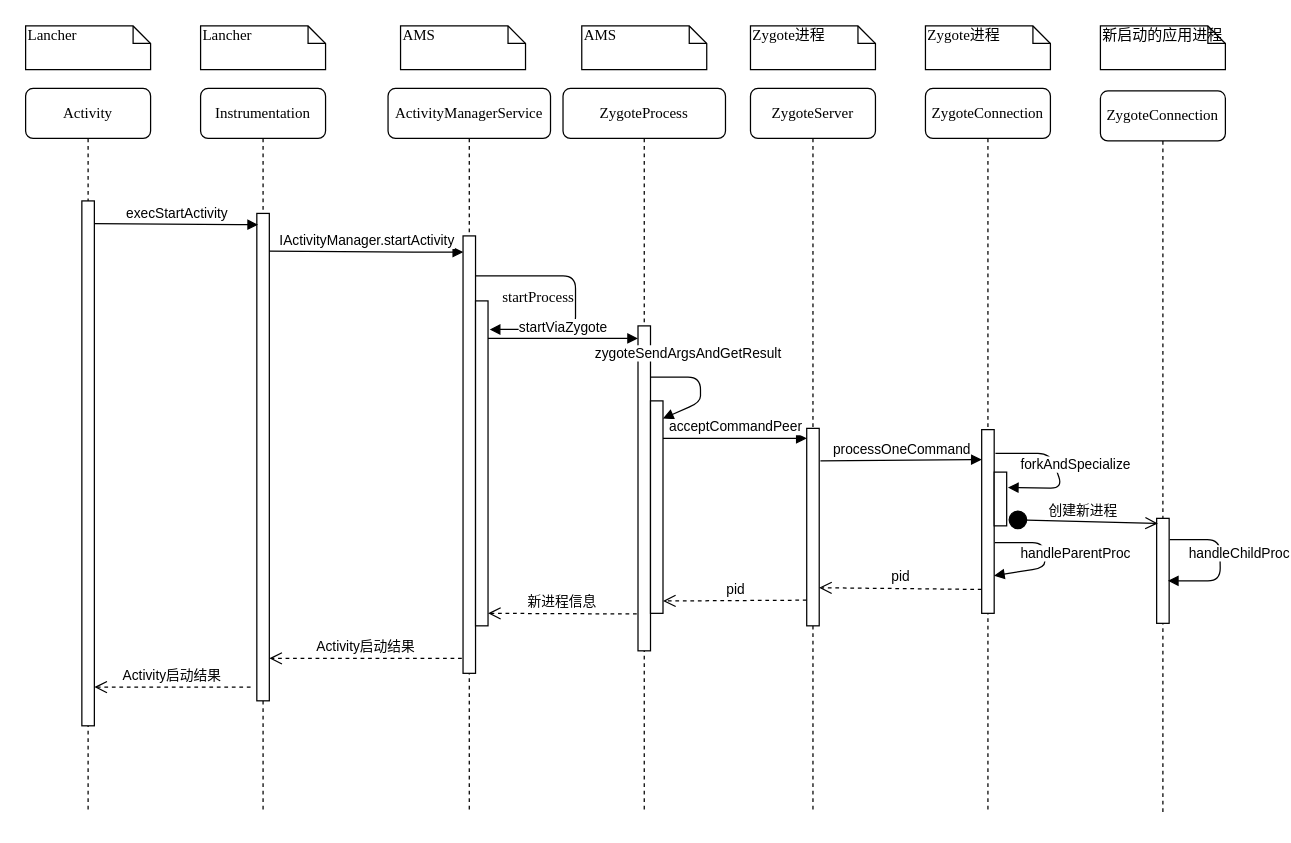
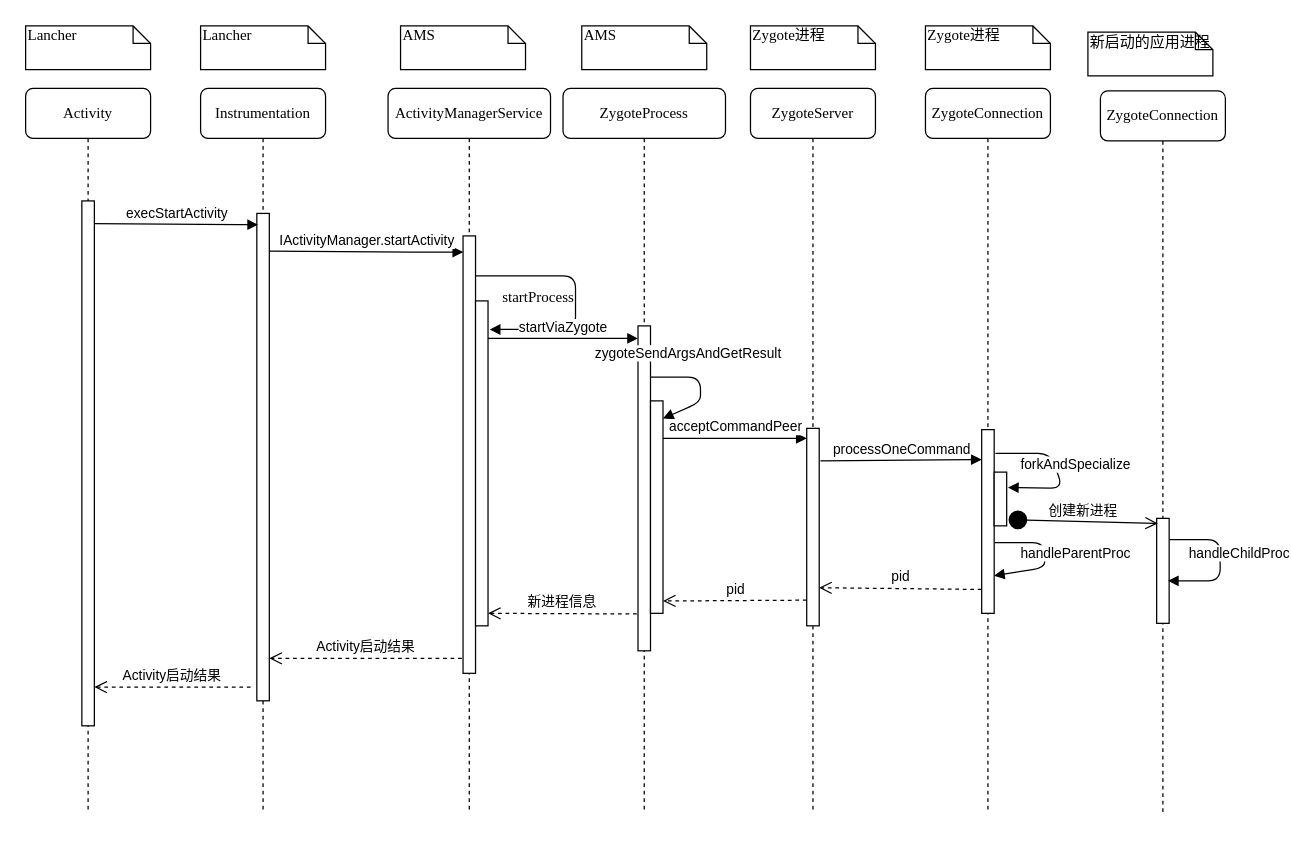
node "新启动的应用进程": moved (1163, 48) -> (1151, 54)
